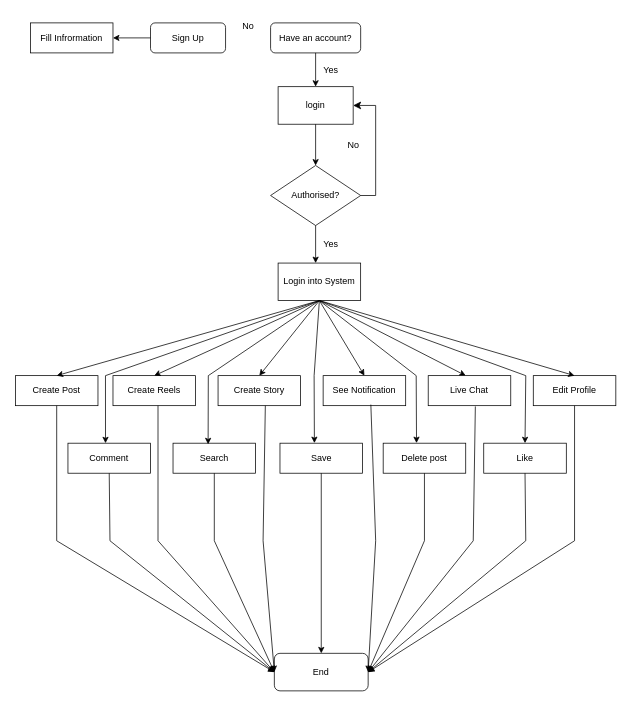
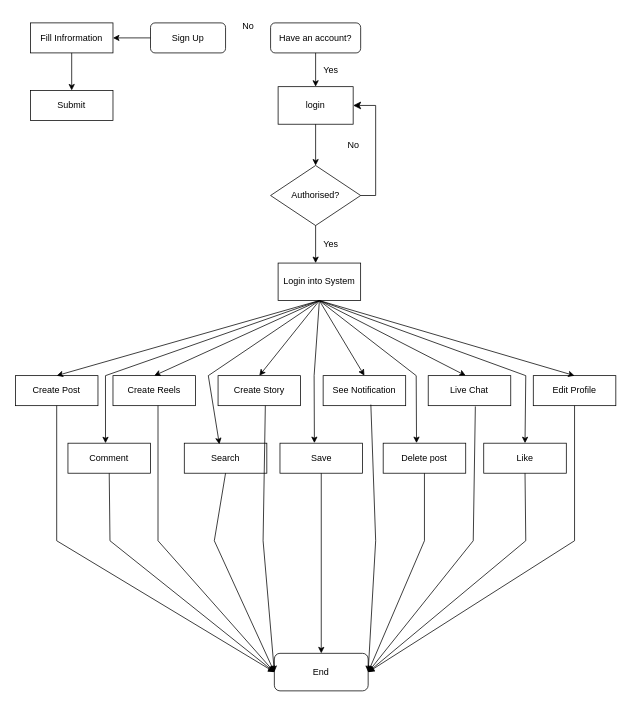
edge "Fill Infrormation" -> "Submit": added
node "Submit": added
node "Search": moved (214, 458) -> (225, 458)
